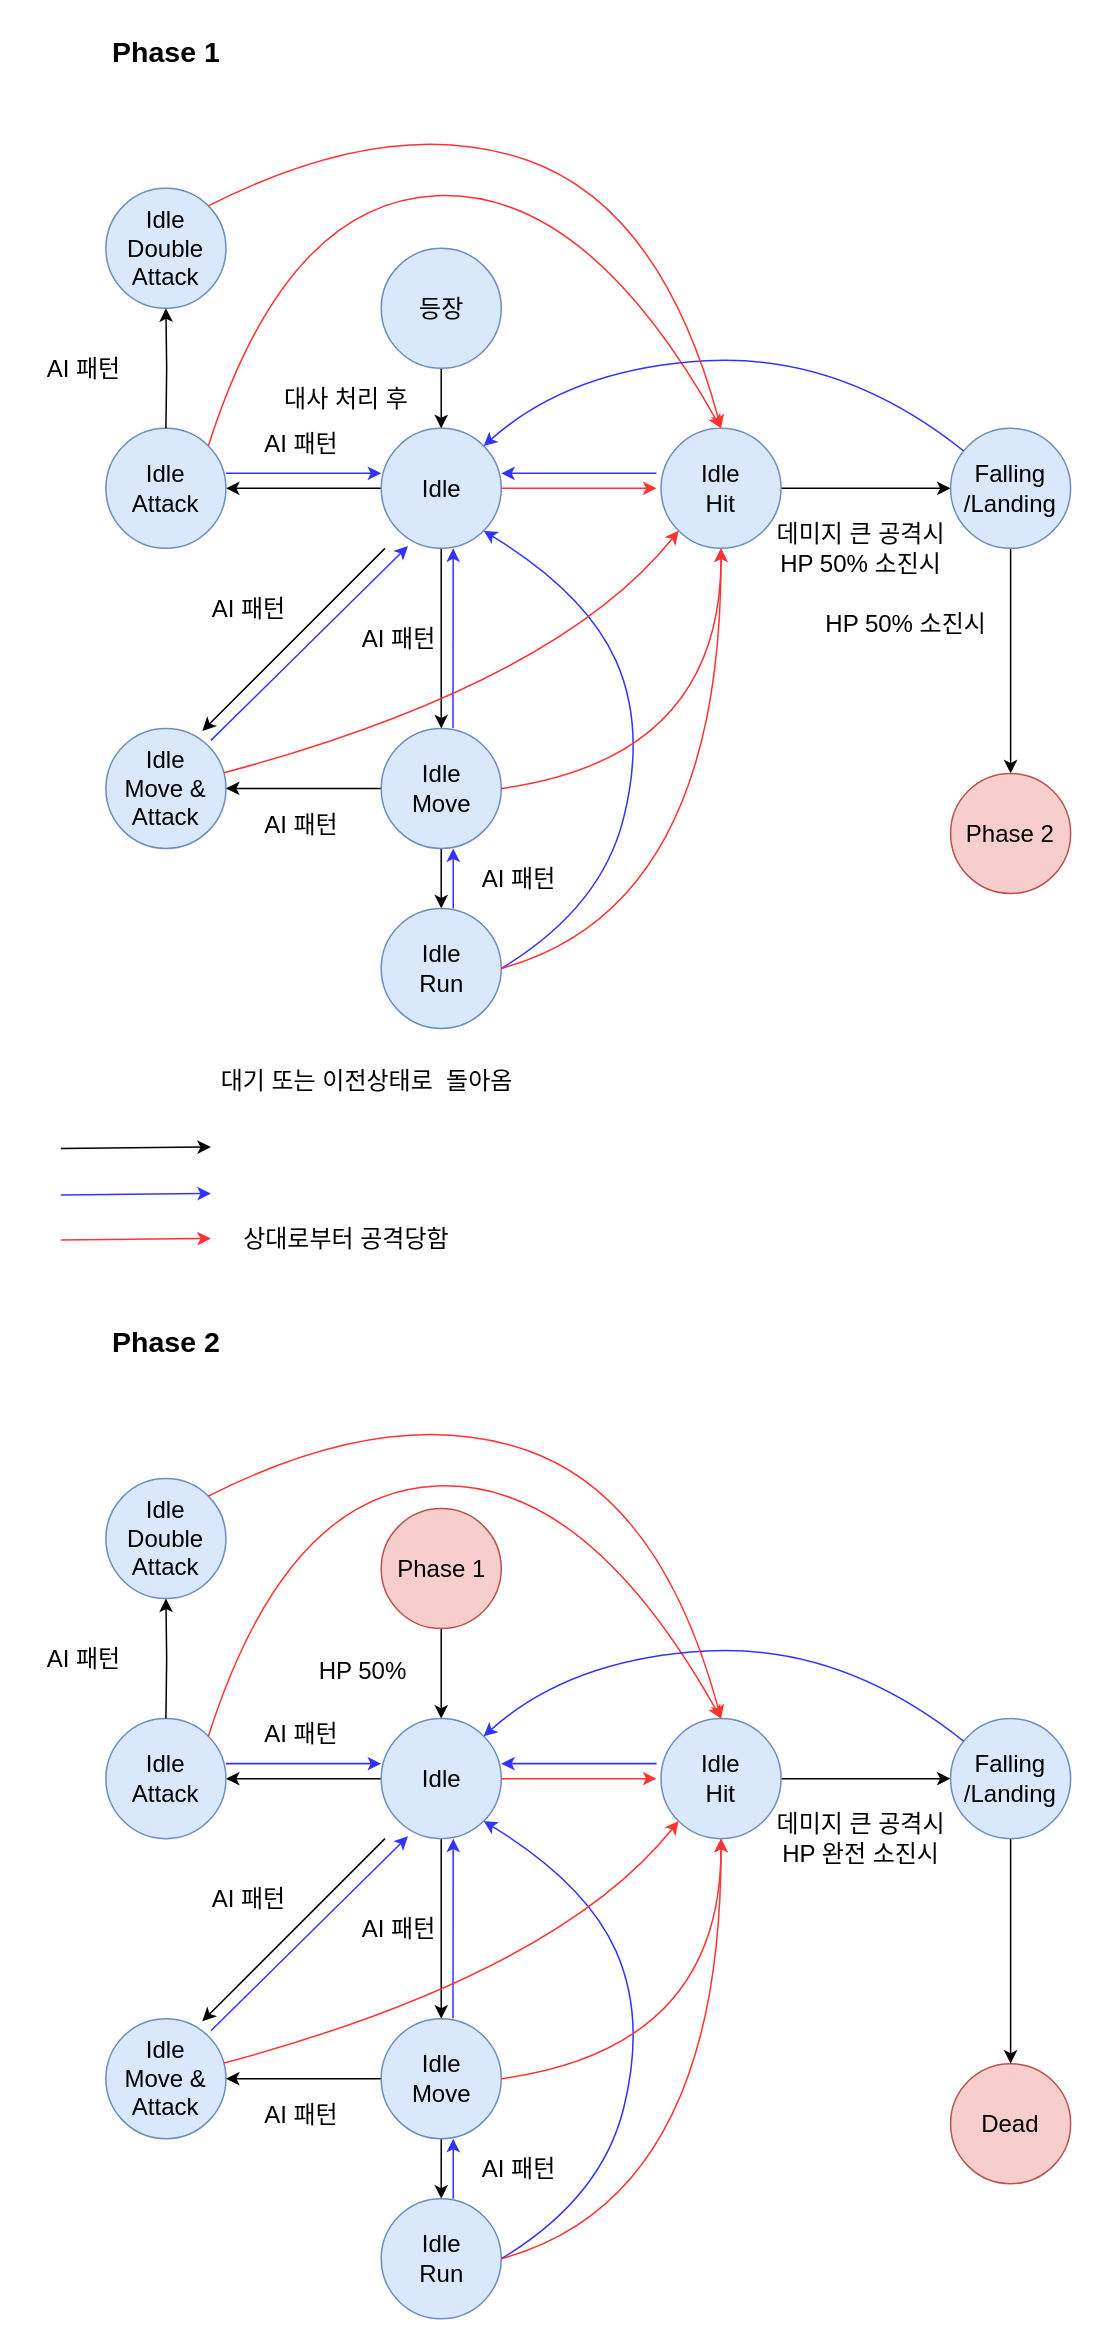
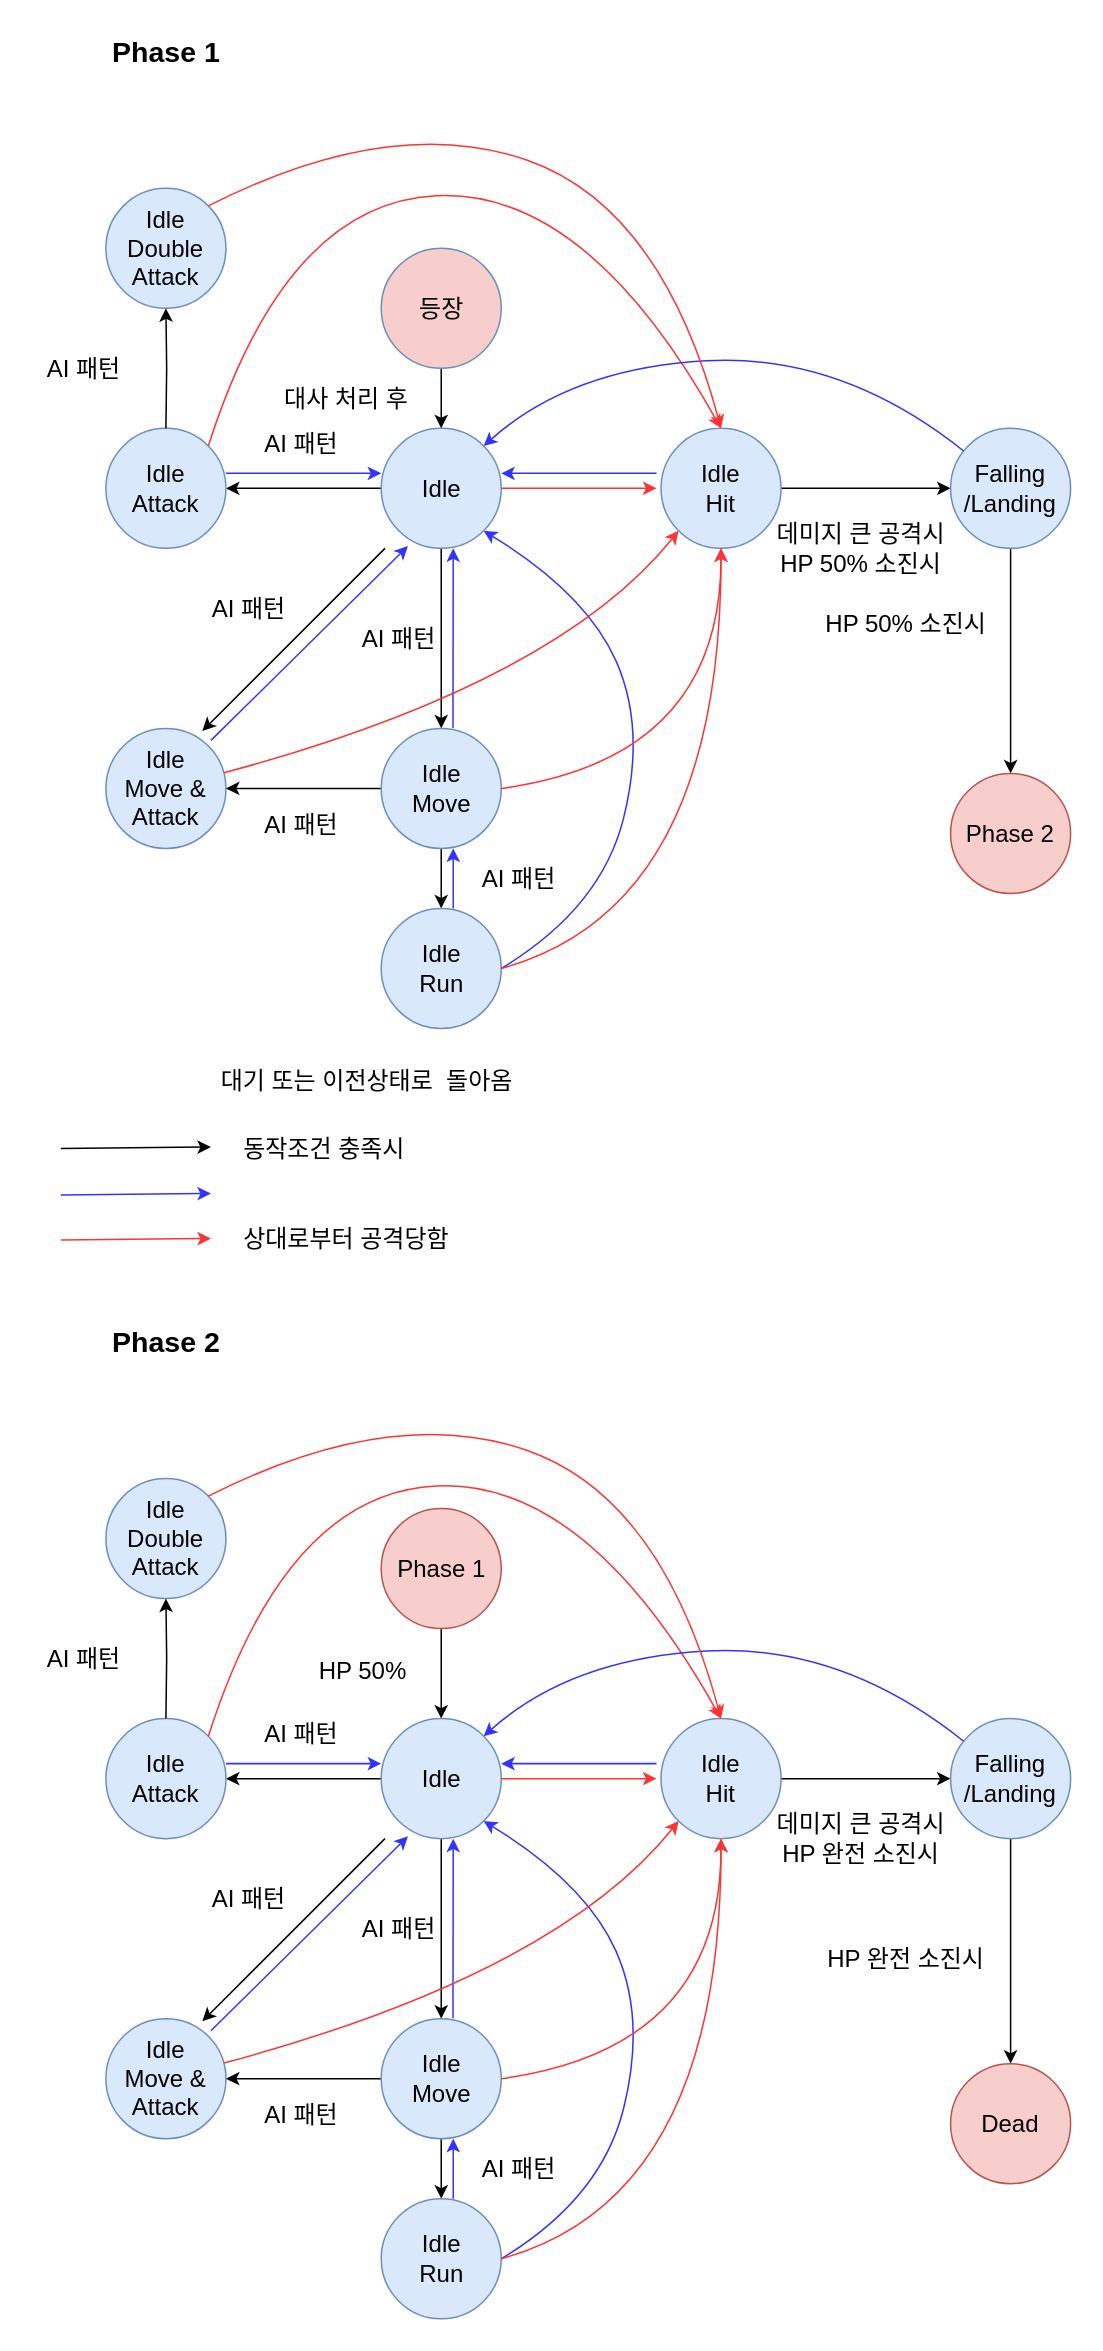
node "등장": fillcolor #dae8fc -> #f8cecc
node "동작조건 충족시": added
node "HP 완전 소진시": added
